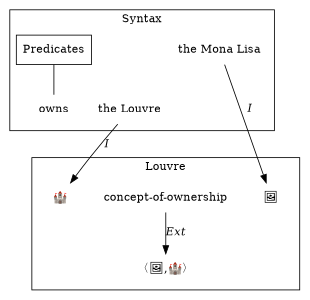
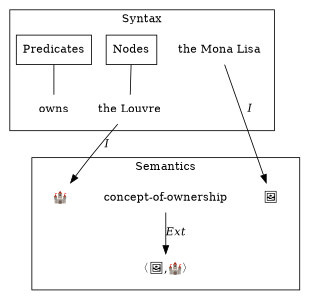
node "Nodes": added
cluster "Louvre": label "Louvre" -> "Semantics"
